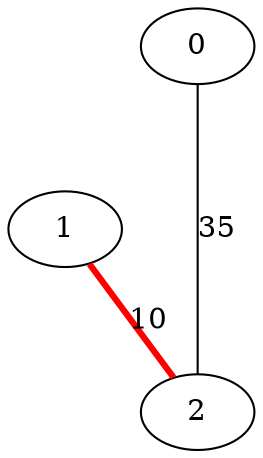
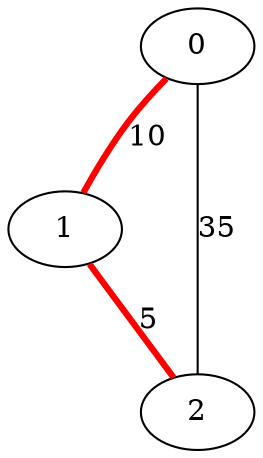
edge "0" -- "1": added, label "10"
edge "1" -- "2": label "10" -> "5"
